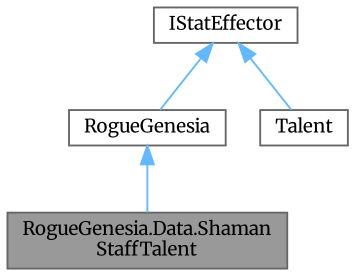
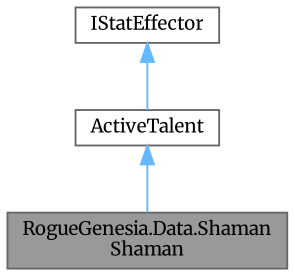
node "RogueGenesia": label "RogueGenesia" -> "ActiveTalent"
node "Talent": removed
node "RogueGenesia.Data.Shaman StaffTalent": label "RogueGenesia.Data.Shaman StaffTalent" -> "RogueGenesia.Data.Shaman Shaman"
